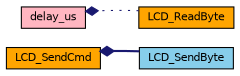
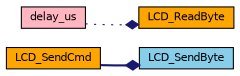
edge "LCD_ReadByte" -> "delay_us": reversed
edge "LCD_SendByte" -> "LCD_SendCmd": reversed
